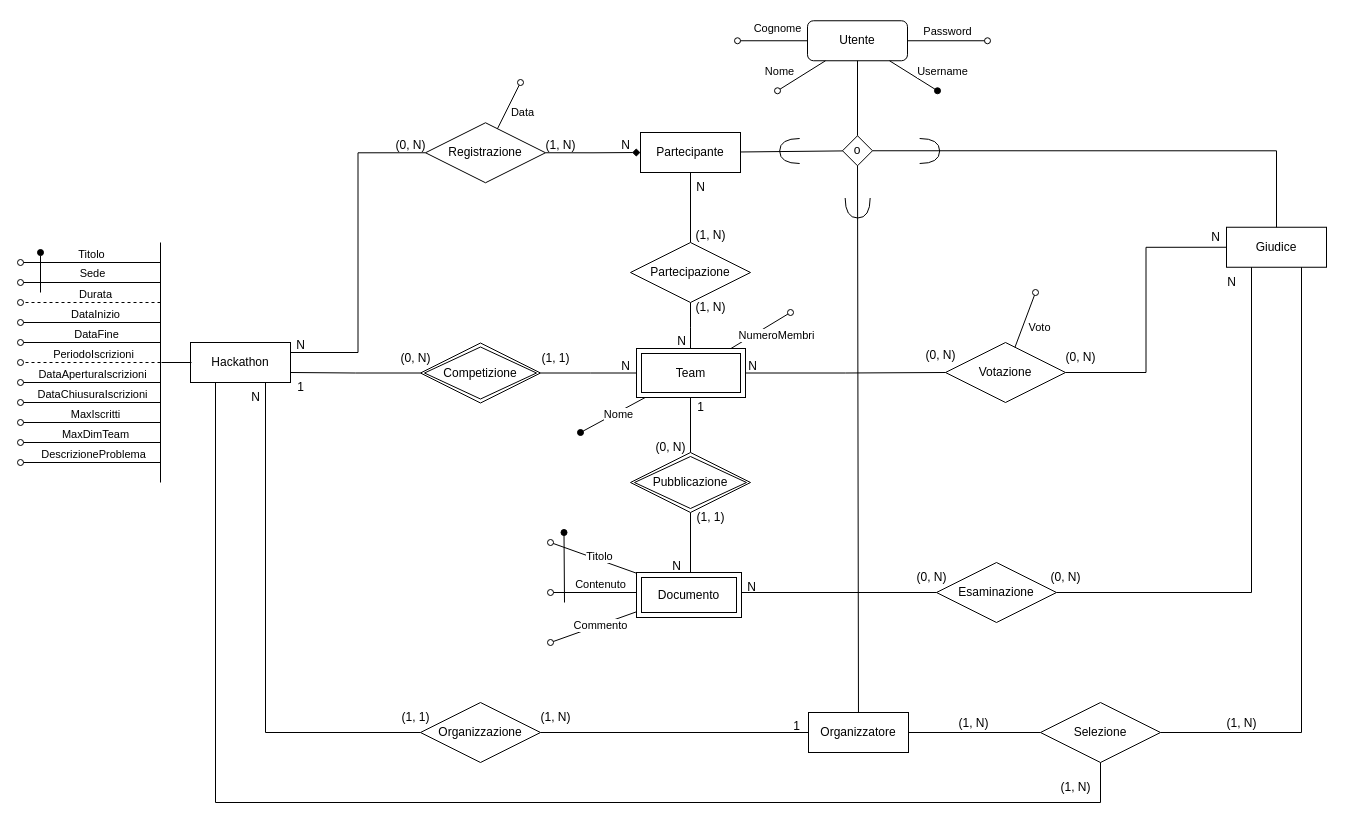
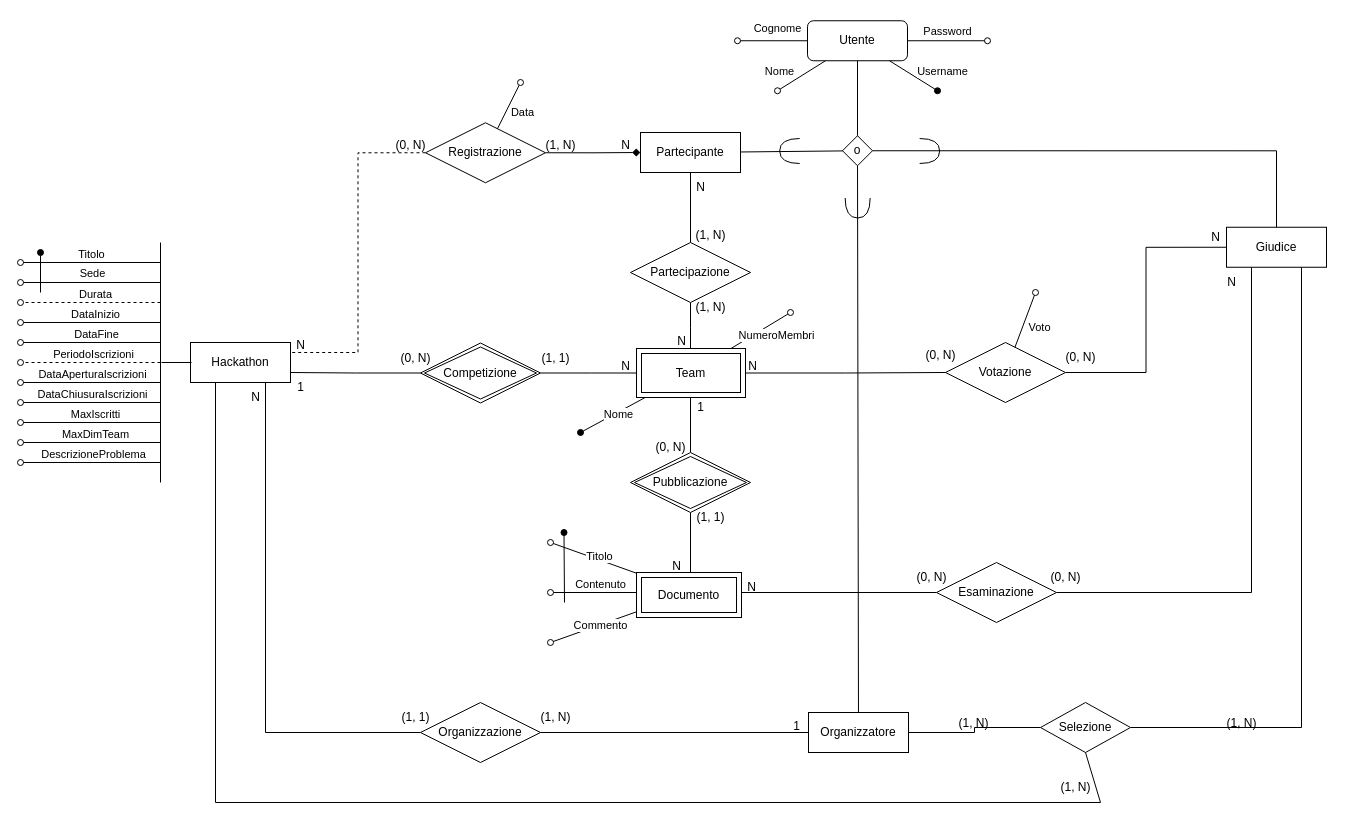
edge "Registrazione" -- "Hackathon": style solid -> dashed
node "Selezione": size 120x60 -> 90x50
